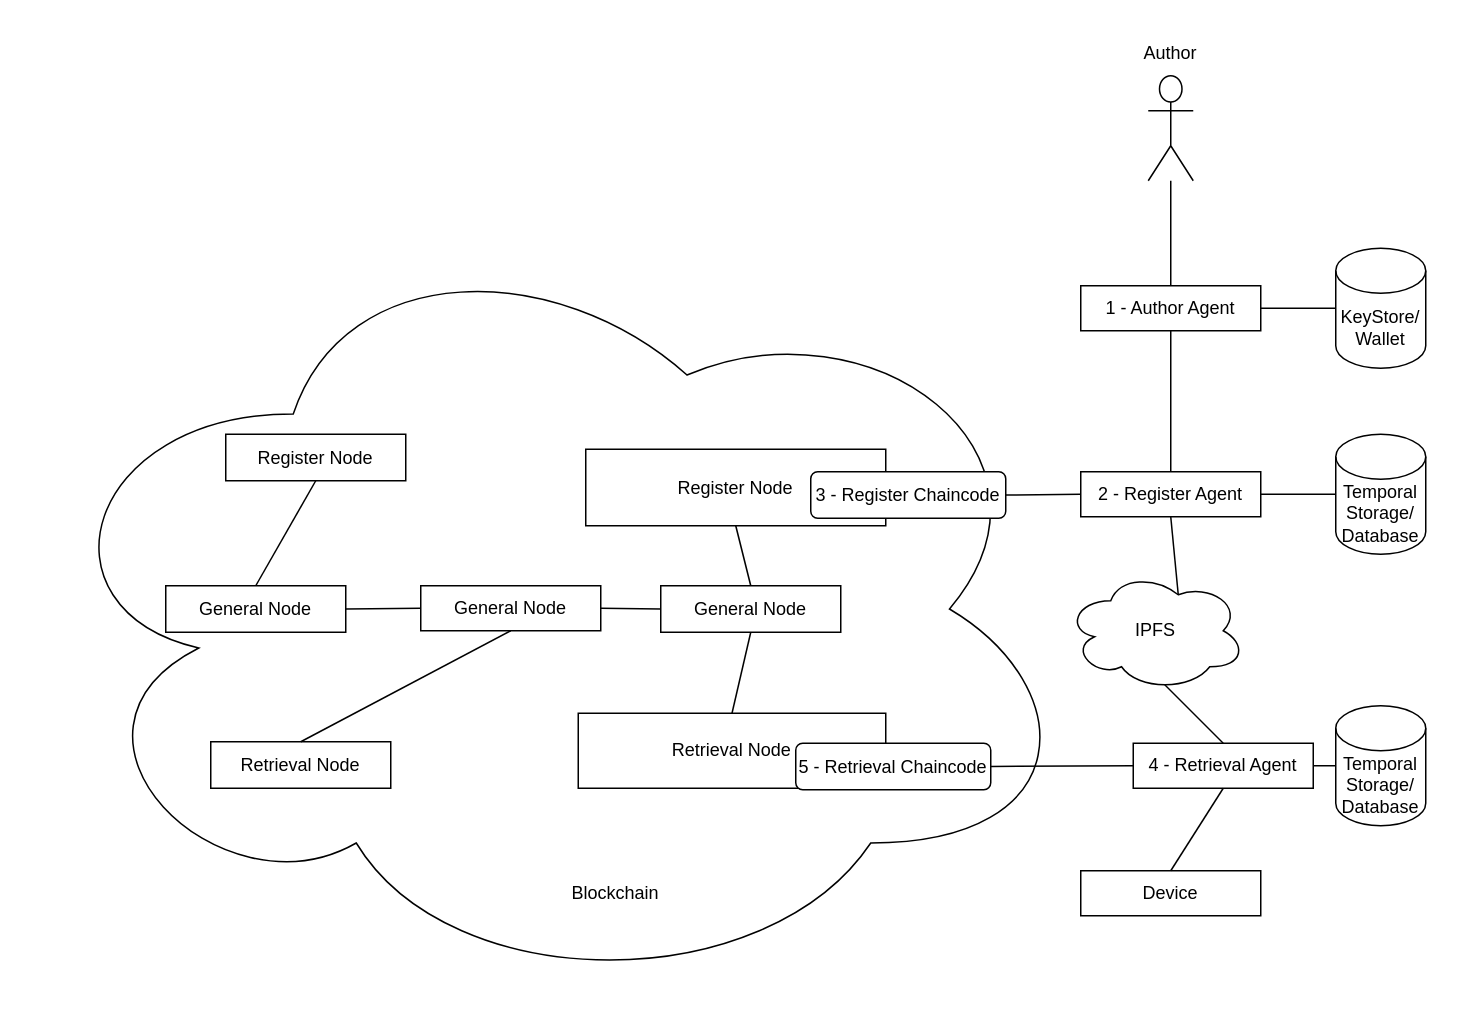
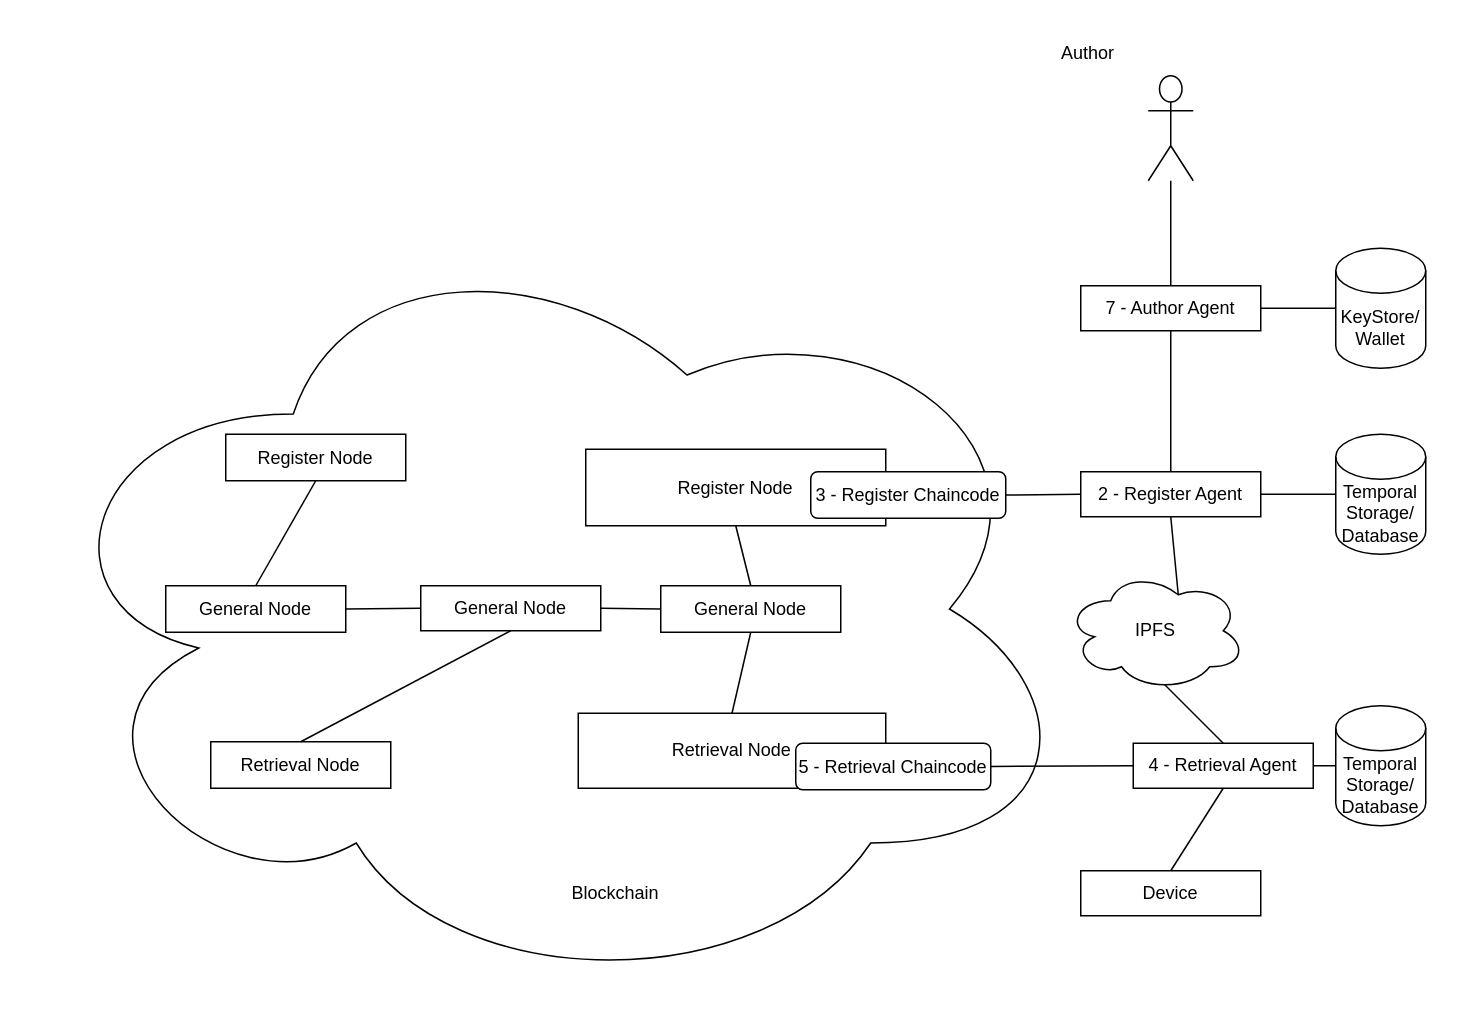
node "Author": moved (1171, 53) -> (1088, 53)
node "1 - Author Agent": label "1 - Author Agent" -> "7 - Author Agent"
